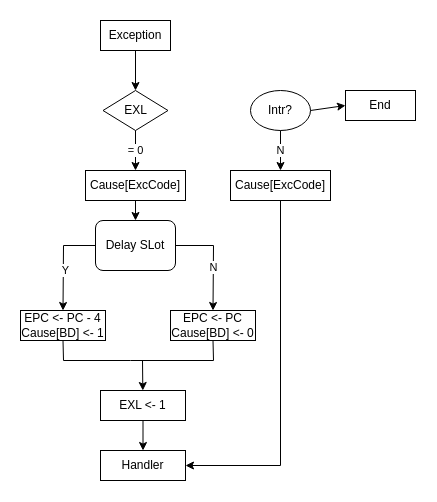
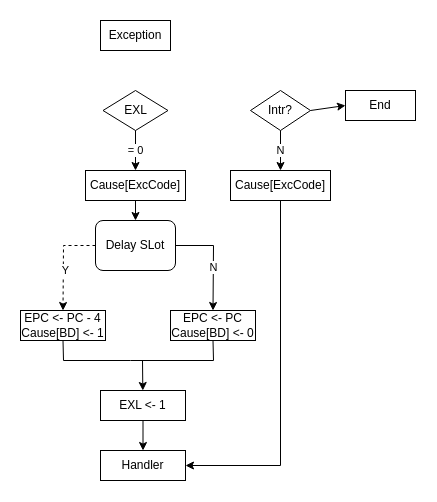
edge "Exception" -> "EXL": removed
node "Intr?": shape ellipse -> diamond
edge "Delay SLot" -> "EPC <- PC - 4 Cause[BD] <- 1": style solid -> dashed
